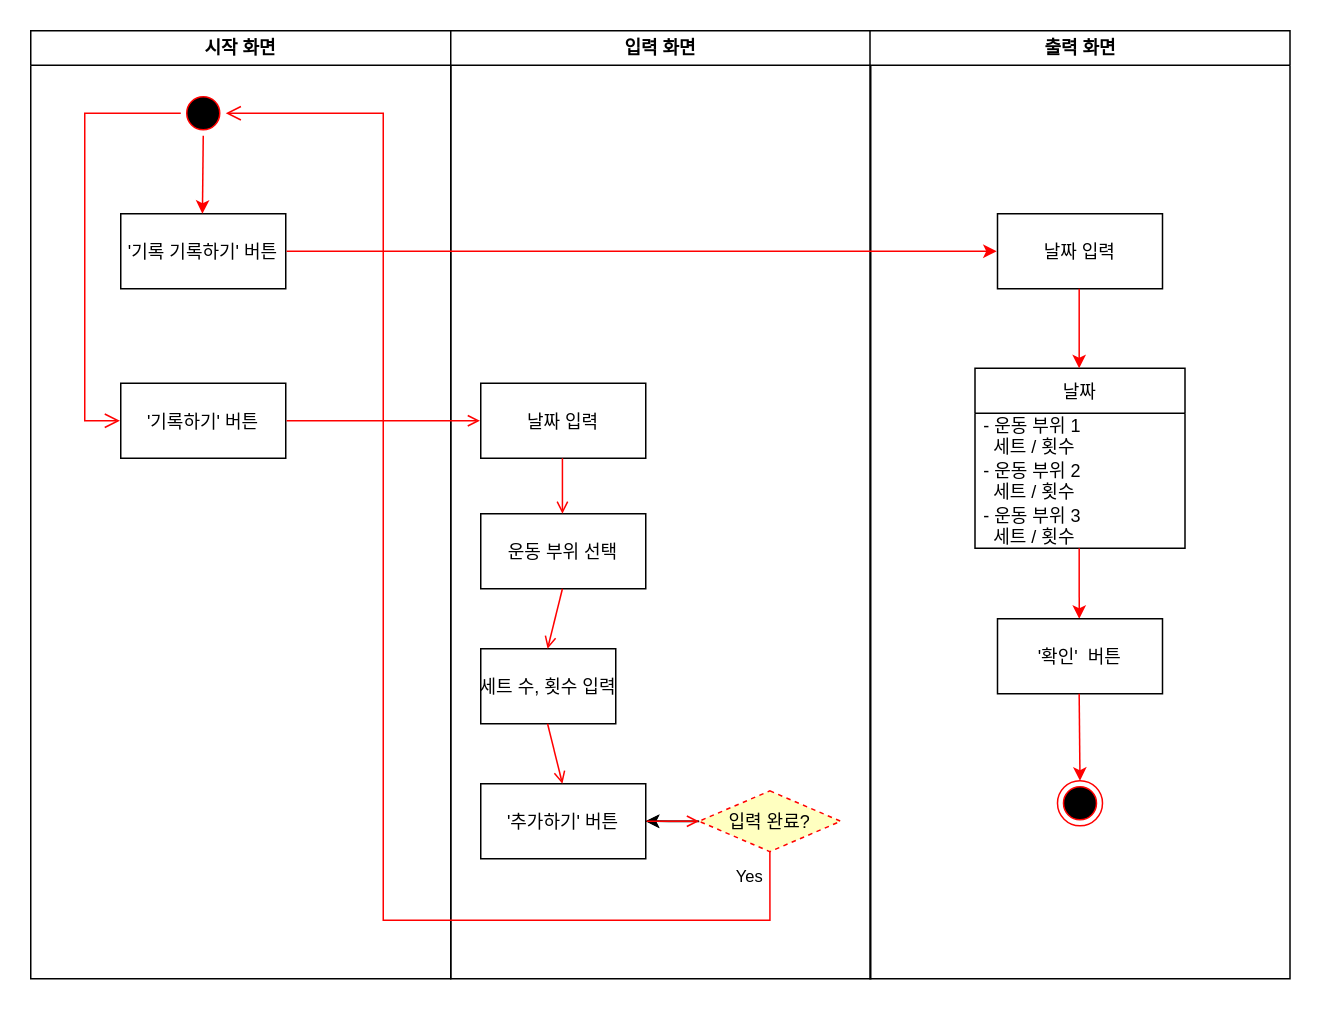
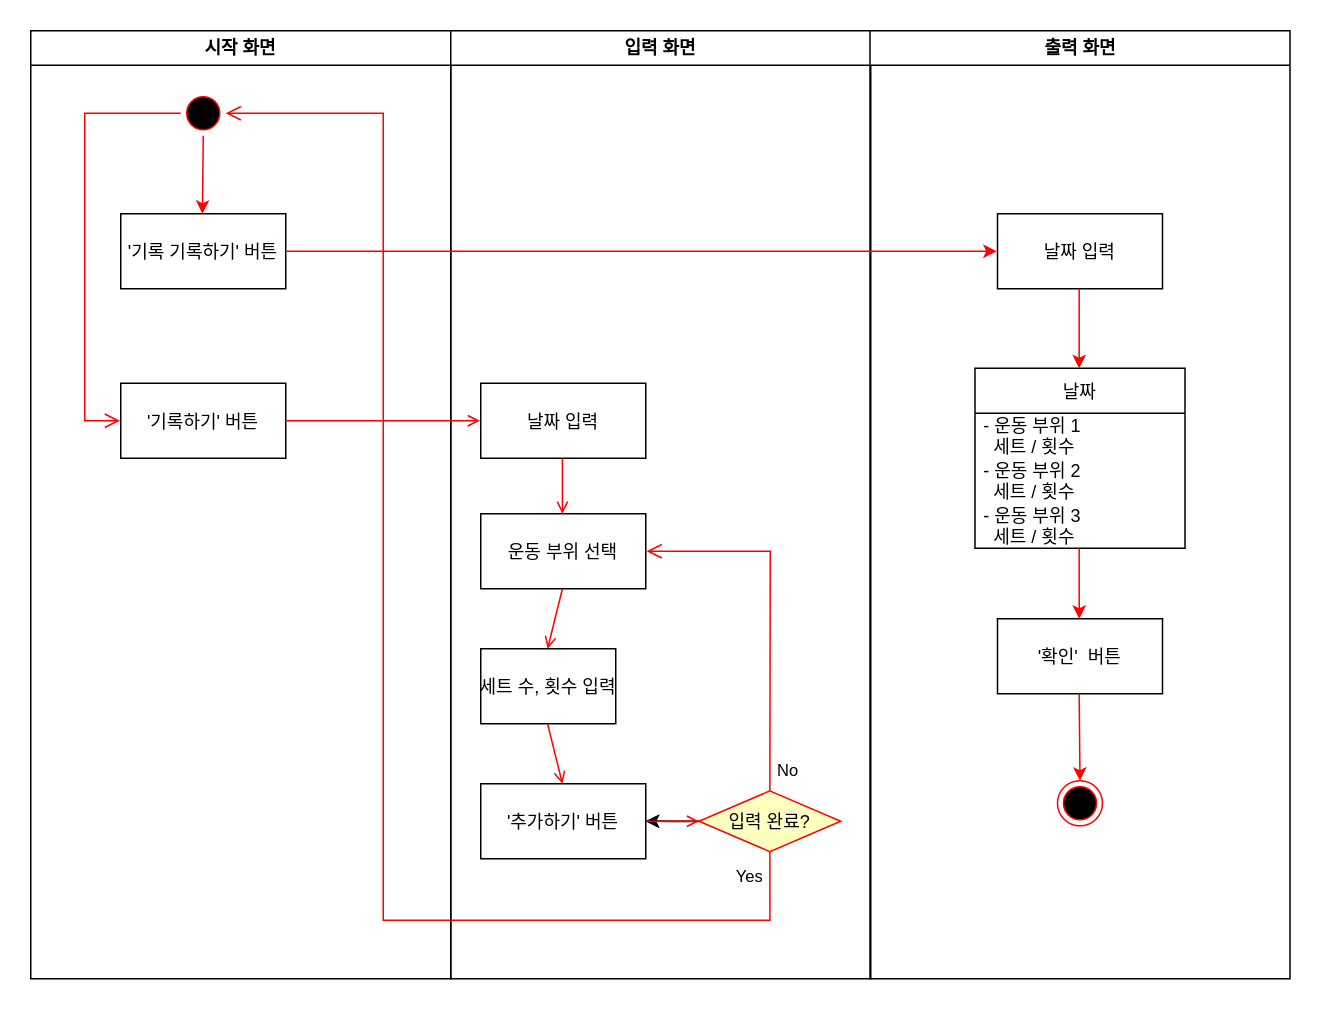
edge "입력 완료?" -> "운동 부위 선택": added, label "No"
node "입력 완료?": style dashed -> solid
